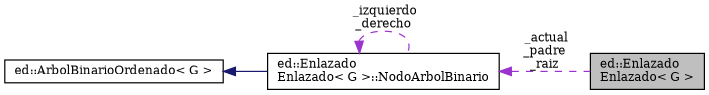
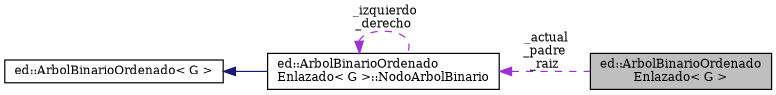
node "ed::Enlazado Enlazado< G >::NodoArbolBinario": label "ed::Enlazado Enlazado< G >::NodoArbolBinario" -> "ed::ArbolBinarioOrdenado Enlazado< G >::NodoArbolBinario"
node "ed::Enlazado Enlazado< G >": label "ed::Enlazado Enlazado< G >" -> "ed::ArbolBinarioOrdenado Enlazado< G >"
